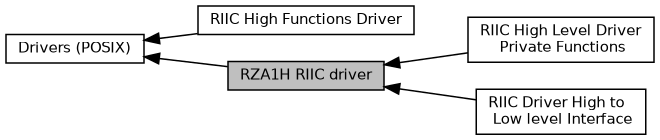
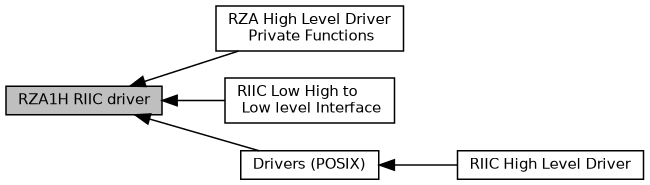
node "RIIC High Functions Driver": label "RIIC High Functions Driver" -> "RIIC High Level Driver"
node "RIIC High Level Driver Private Functions": label "RIIC High Level Driver Private Functions" -> "RZA High Level Driver Private Functions"
edge "RZA1H RIIC driver" -> "Drivers (POSIX)": reversed
node "RIIC Driver High to Low level Interface": label "RIIC Driver High to Low level Interface" -> "RIIC Low High to Low level Interface"
